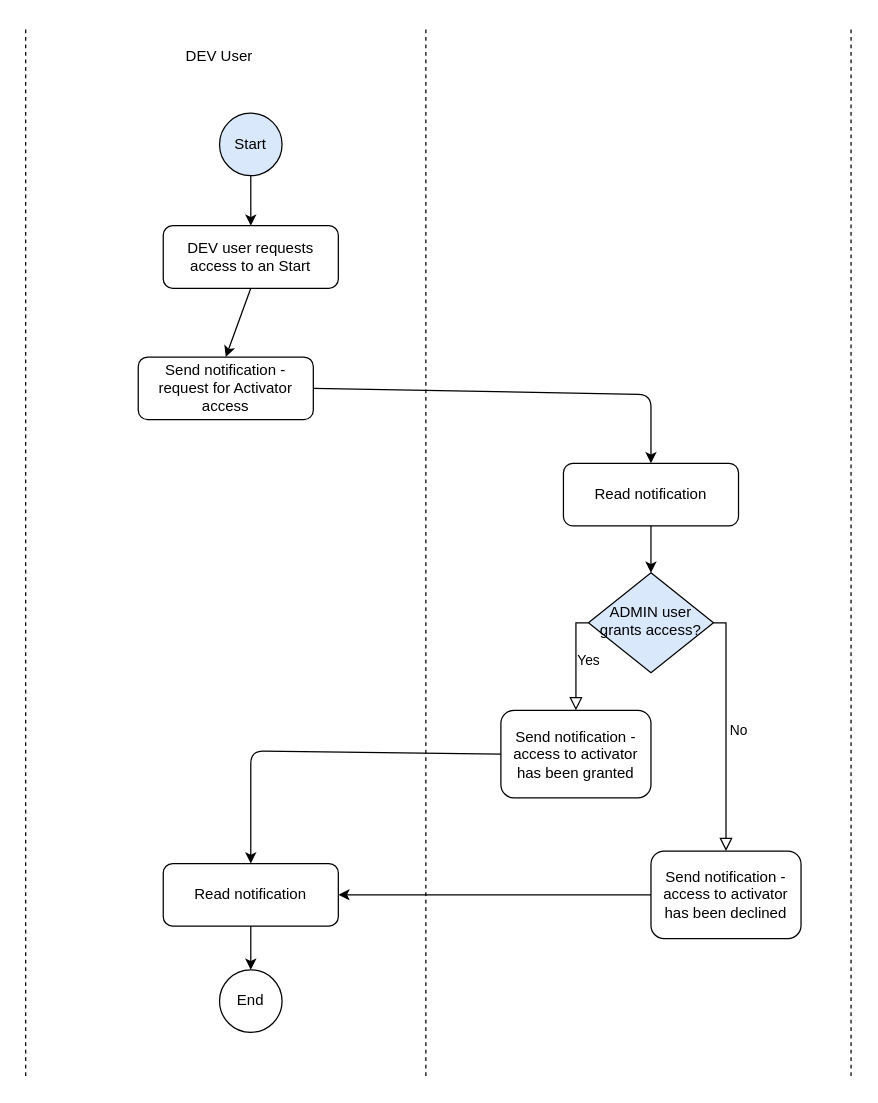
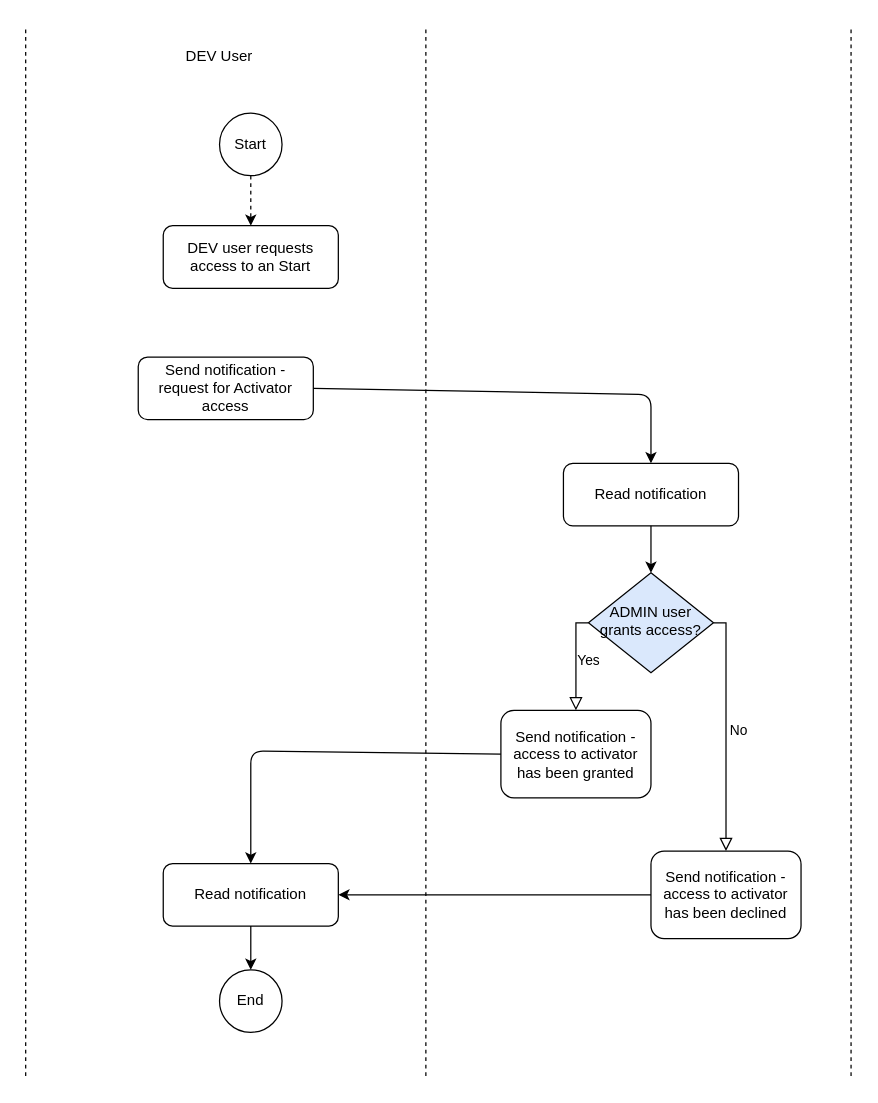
node "Start": fillcolor #dae8fc -> #ffffff
edge "Start" -> "DEV user requests access to an Start": style solid -> dashed
edge "DEV user requests access to an Start" -> "Send notification - request for Activator access": removed
